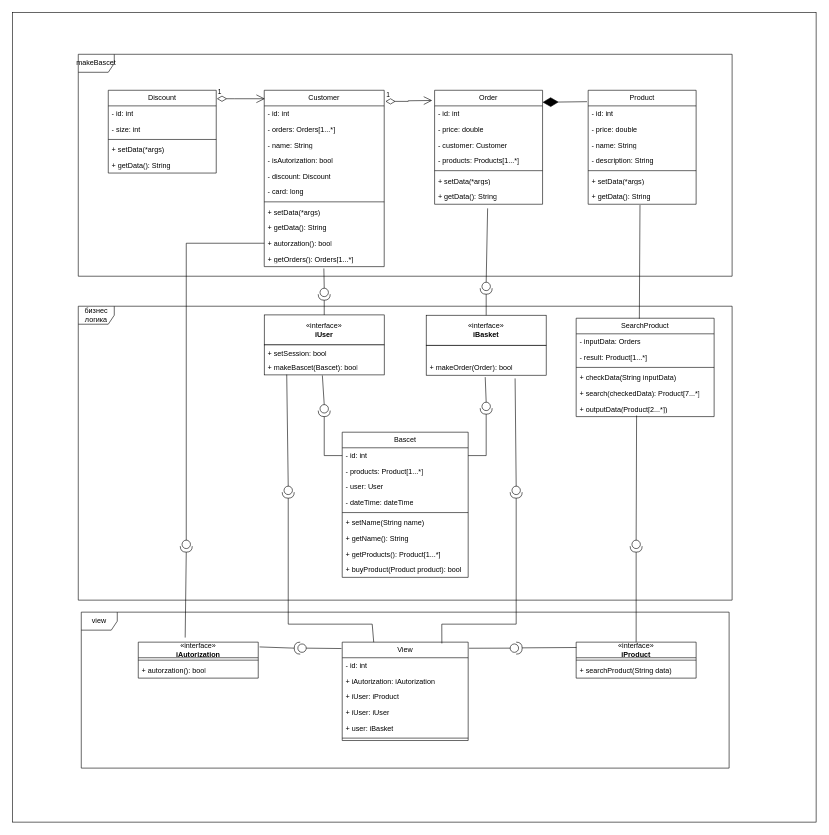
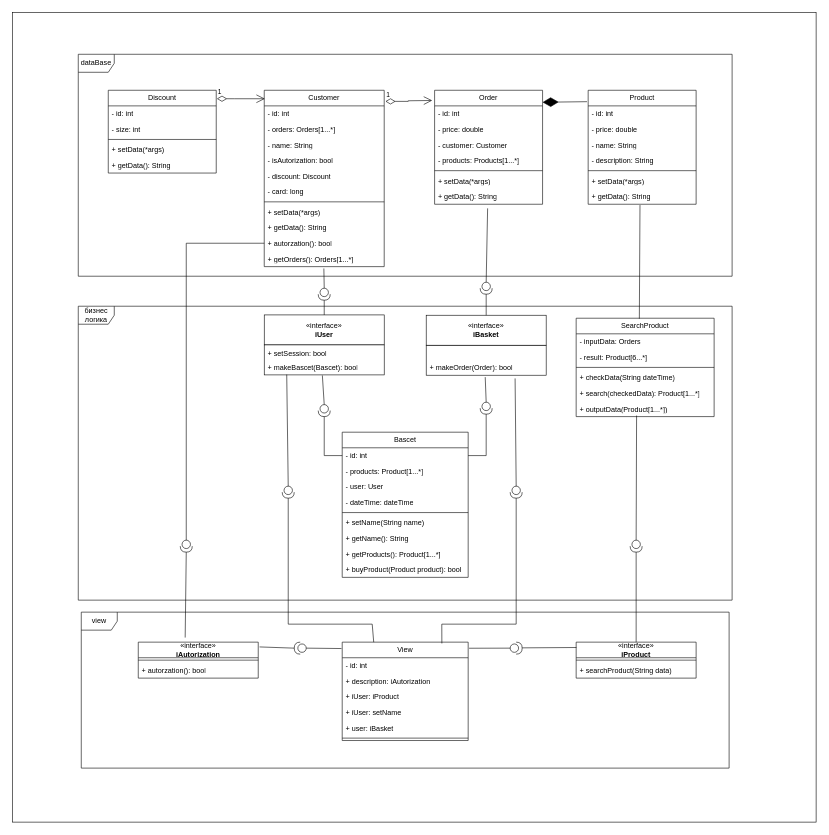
node "makeBascet": label "makeBascet" -> "dataBase"
node "- result: Product[1...*]": label "- result: Product[1...*]" -> "- result: Product[6...*]"
node "+ checkData(String inputData)": label "+ checkData(String inputData)" -> "+ checkData(String dateTime)"
node "+ search(checkedData): Product[7...*]": label "+ search(checkedData): Product[7...*]" -> "+ search(checkedData): Product[1...*]"
node "+ outputData(Product[2...*])": label "+ outputData(Product[2...*])" -> "+ outputData(Product[1...*])"
node "+ iAutorization: iAutorization": label "+ iAutorization: iAutorization" -> "+ description: iAutorization"
node "+ iUser: iUser": label "+ iUser: iUser" -> "+ iUser: setName"
